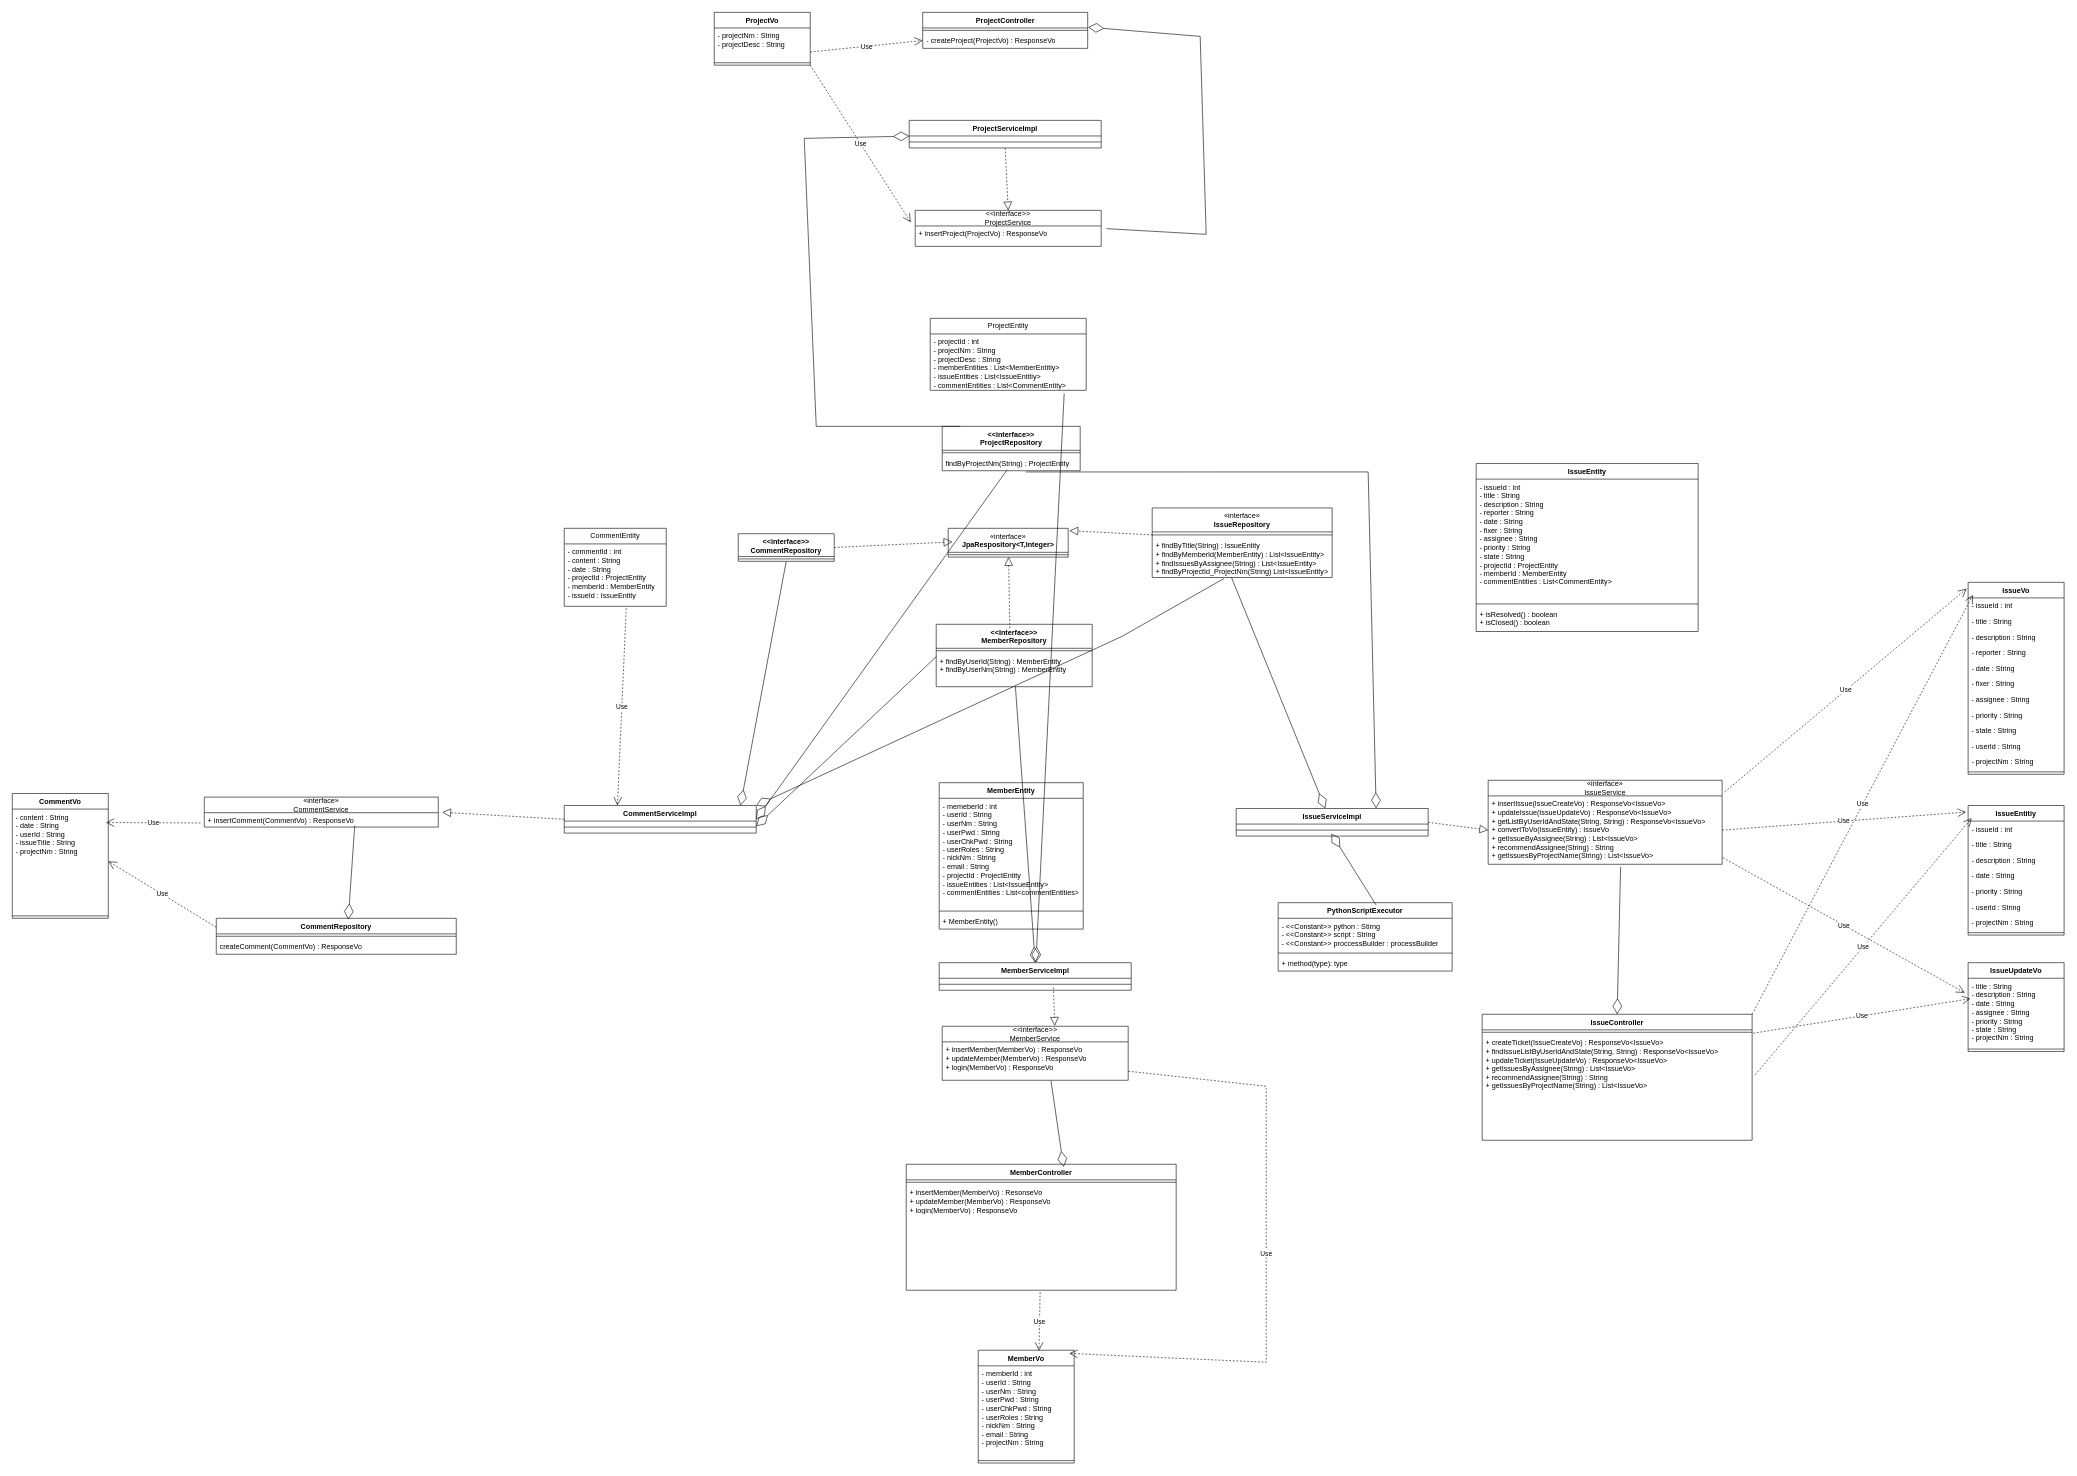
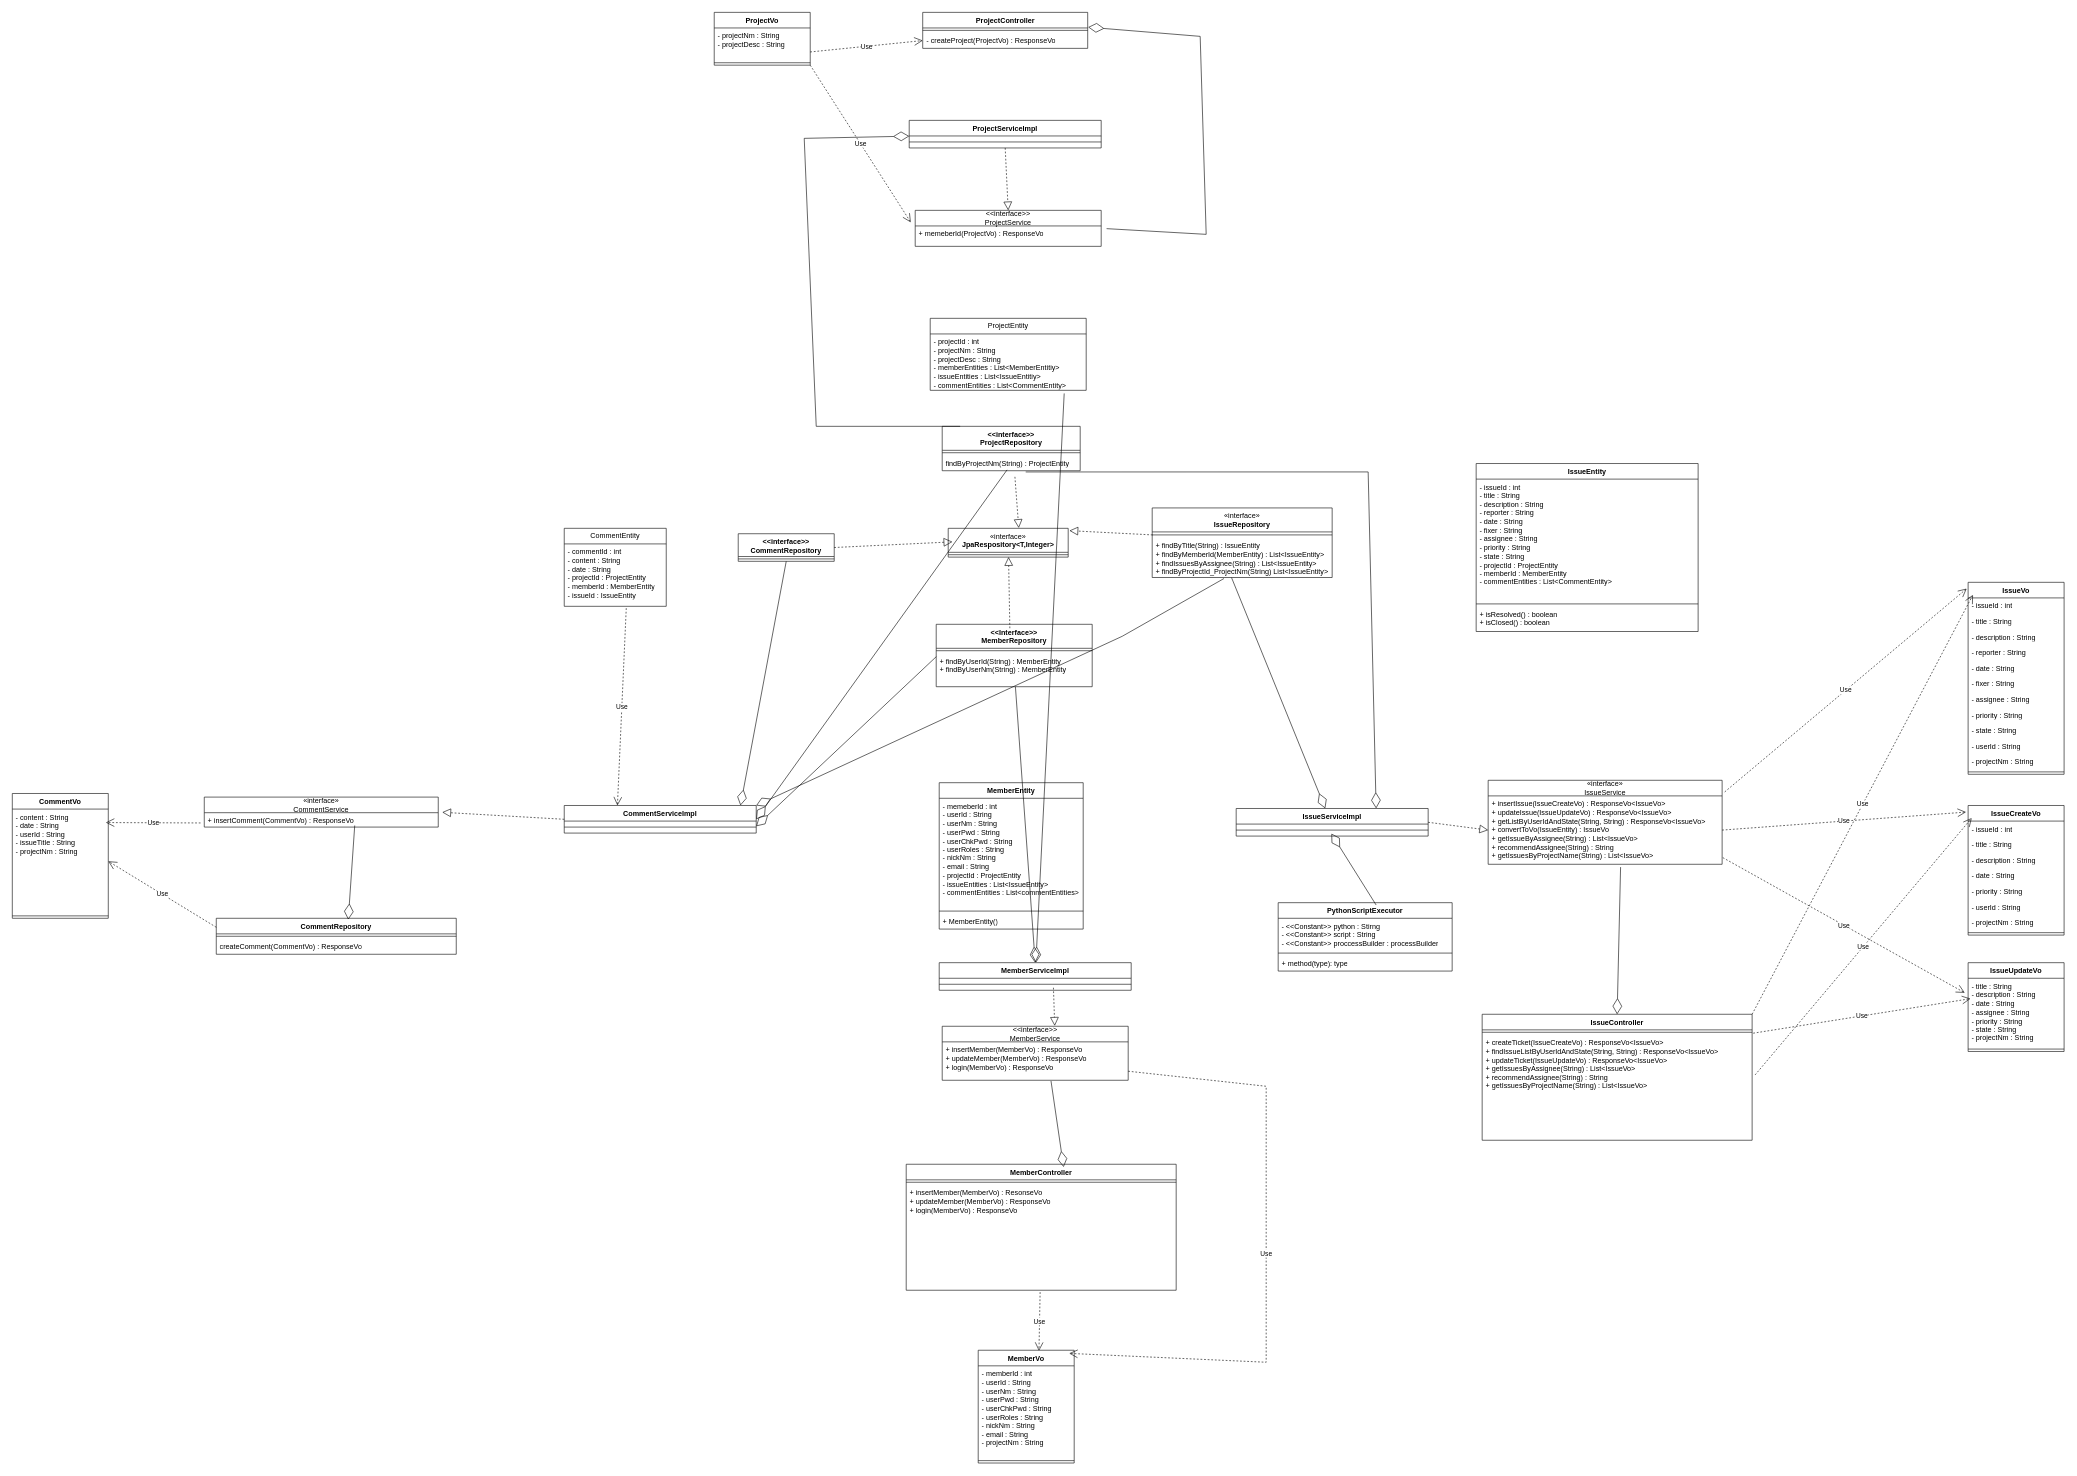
node "+ insertProject(ProjectVo) : ResponseVo": label "+ insertProject(ProjectVo) : ResponseVo" -> "+ memeberId(ProjectVo) : ResponseVo"
edge "findByProjectNm(String) : ProjectEntity" -> "«interface»JpaRespository<T,Integer>": added
node "IssueEntitiy": label "IssueEntitiy" -> "IssueCreateVo"
